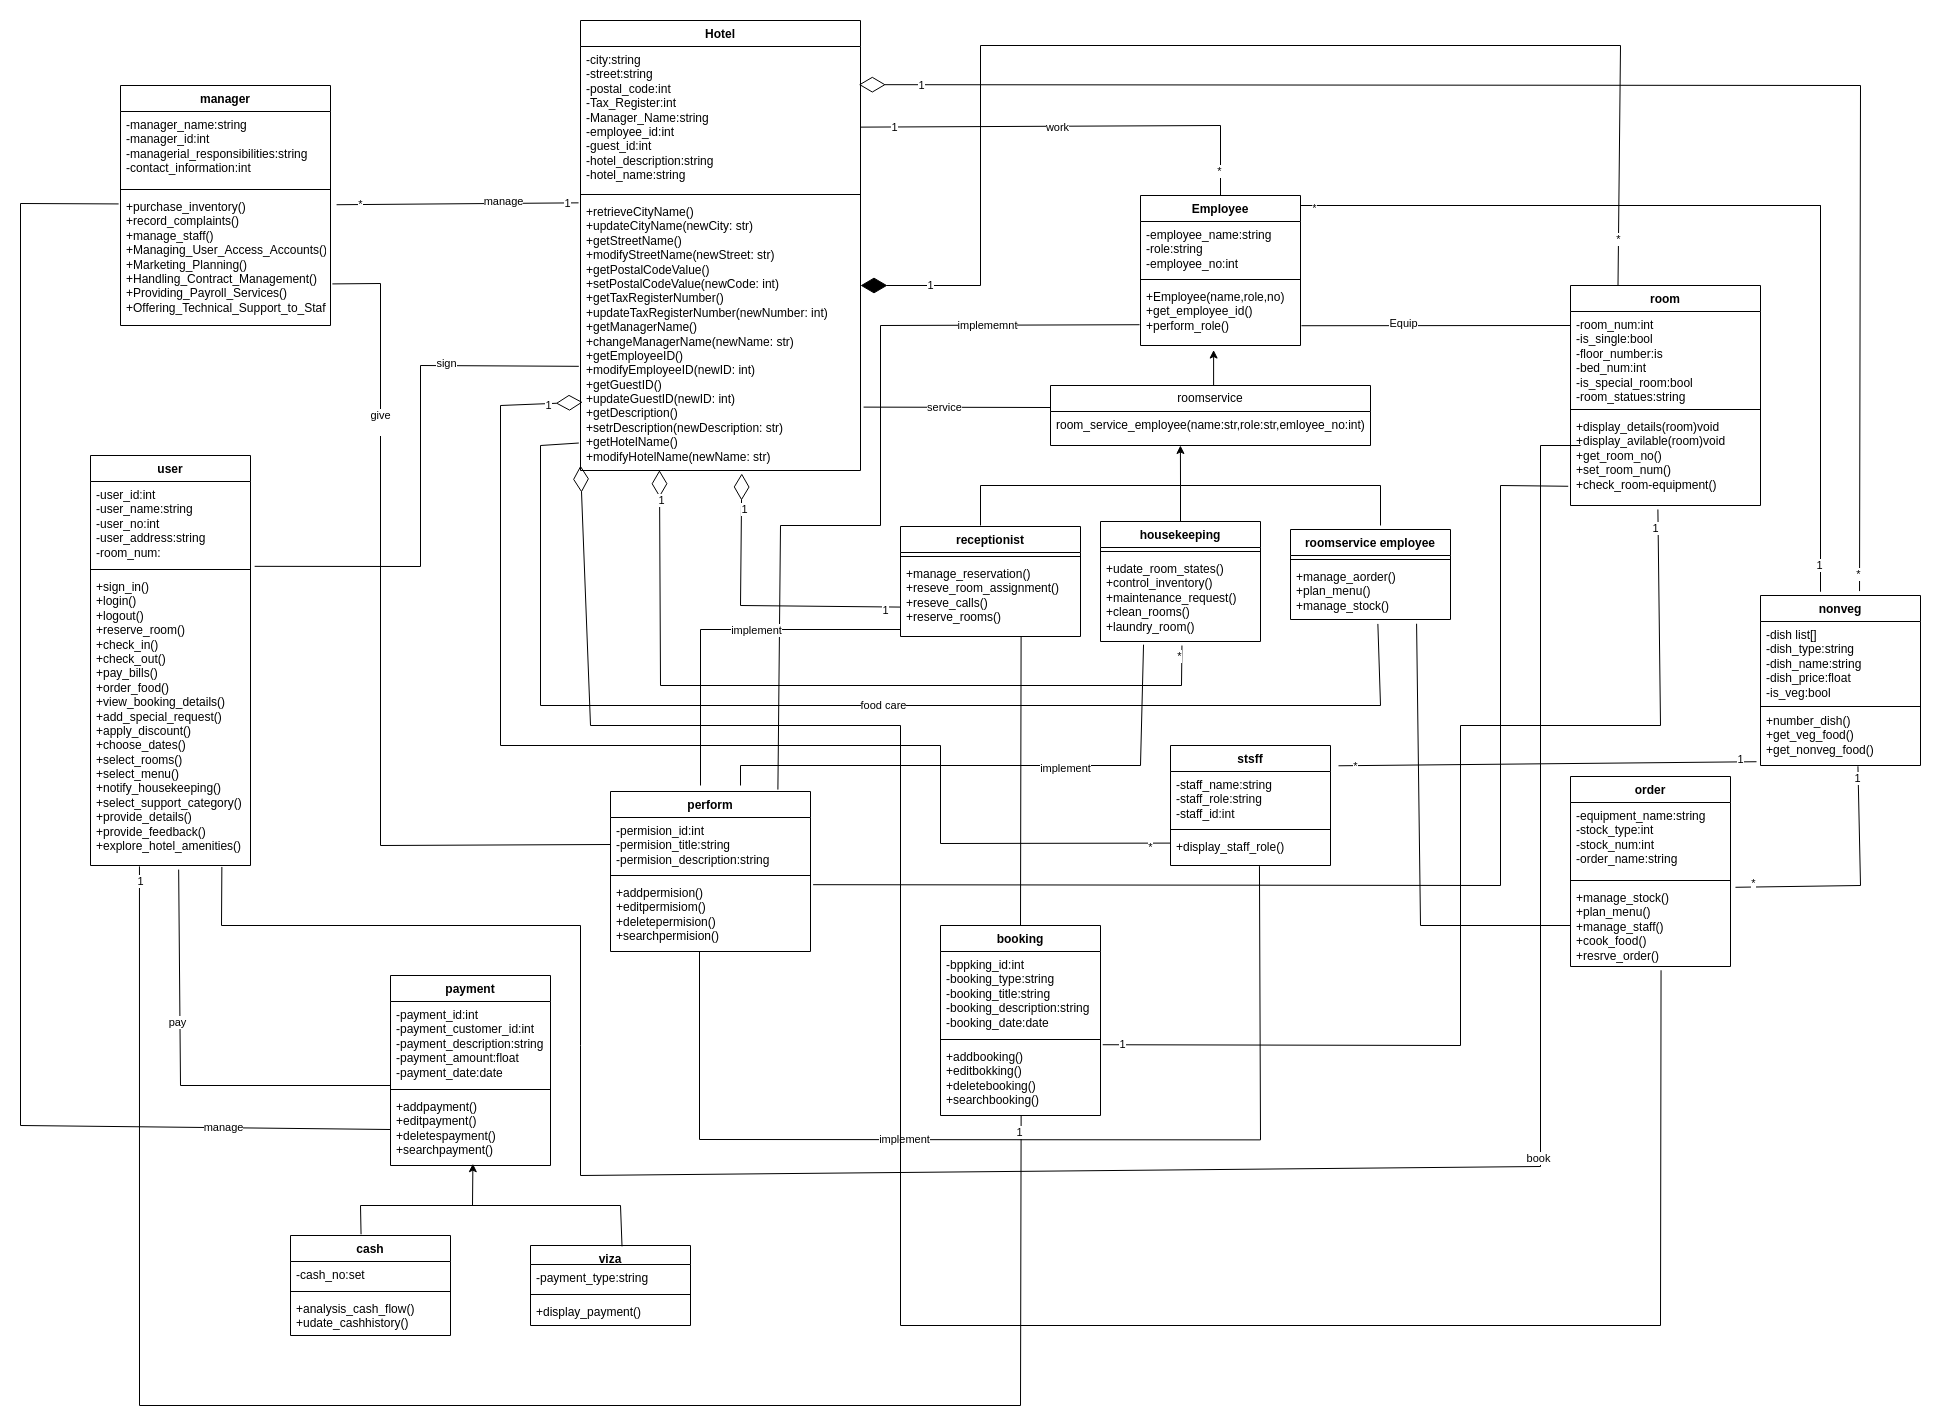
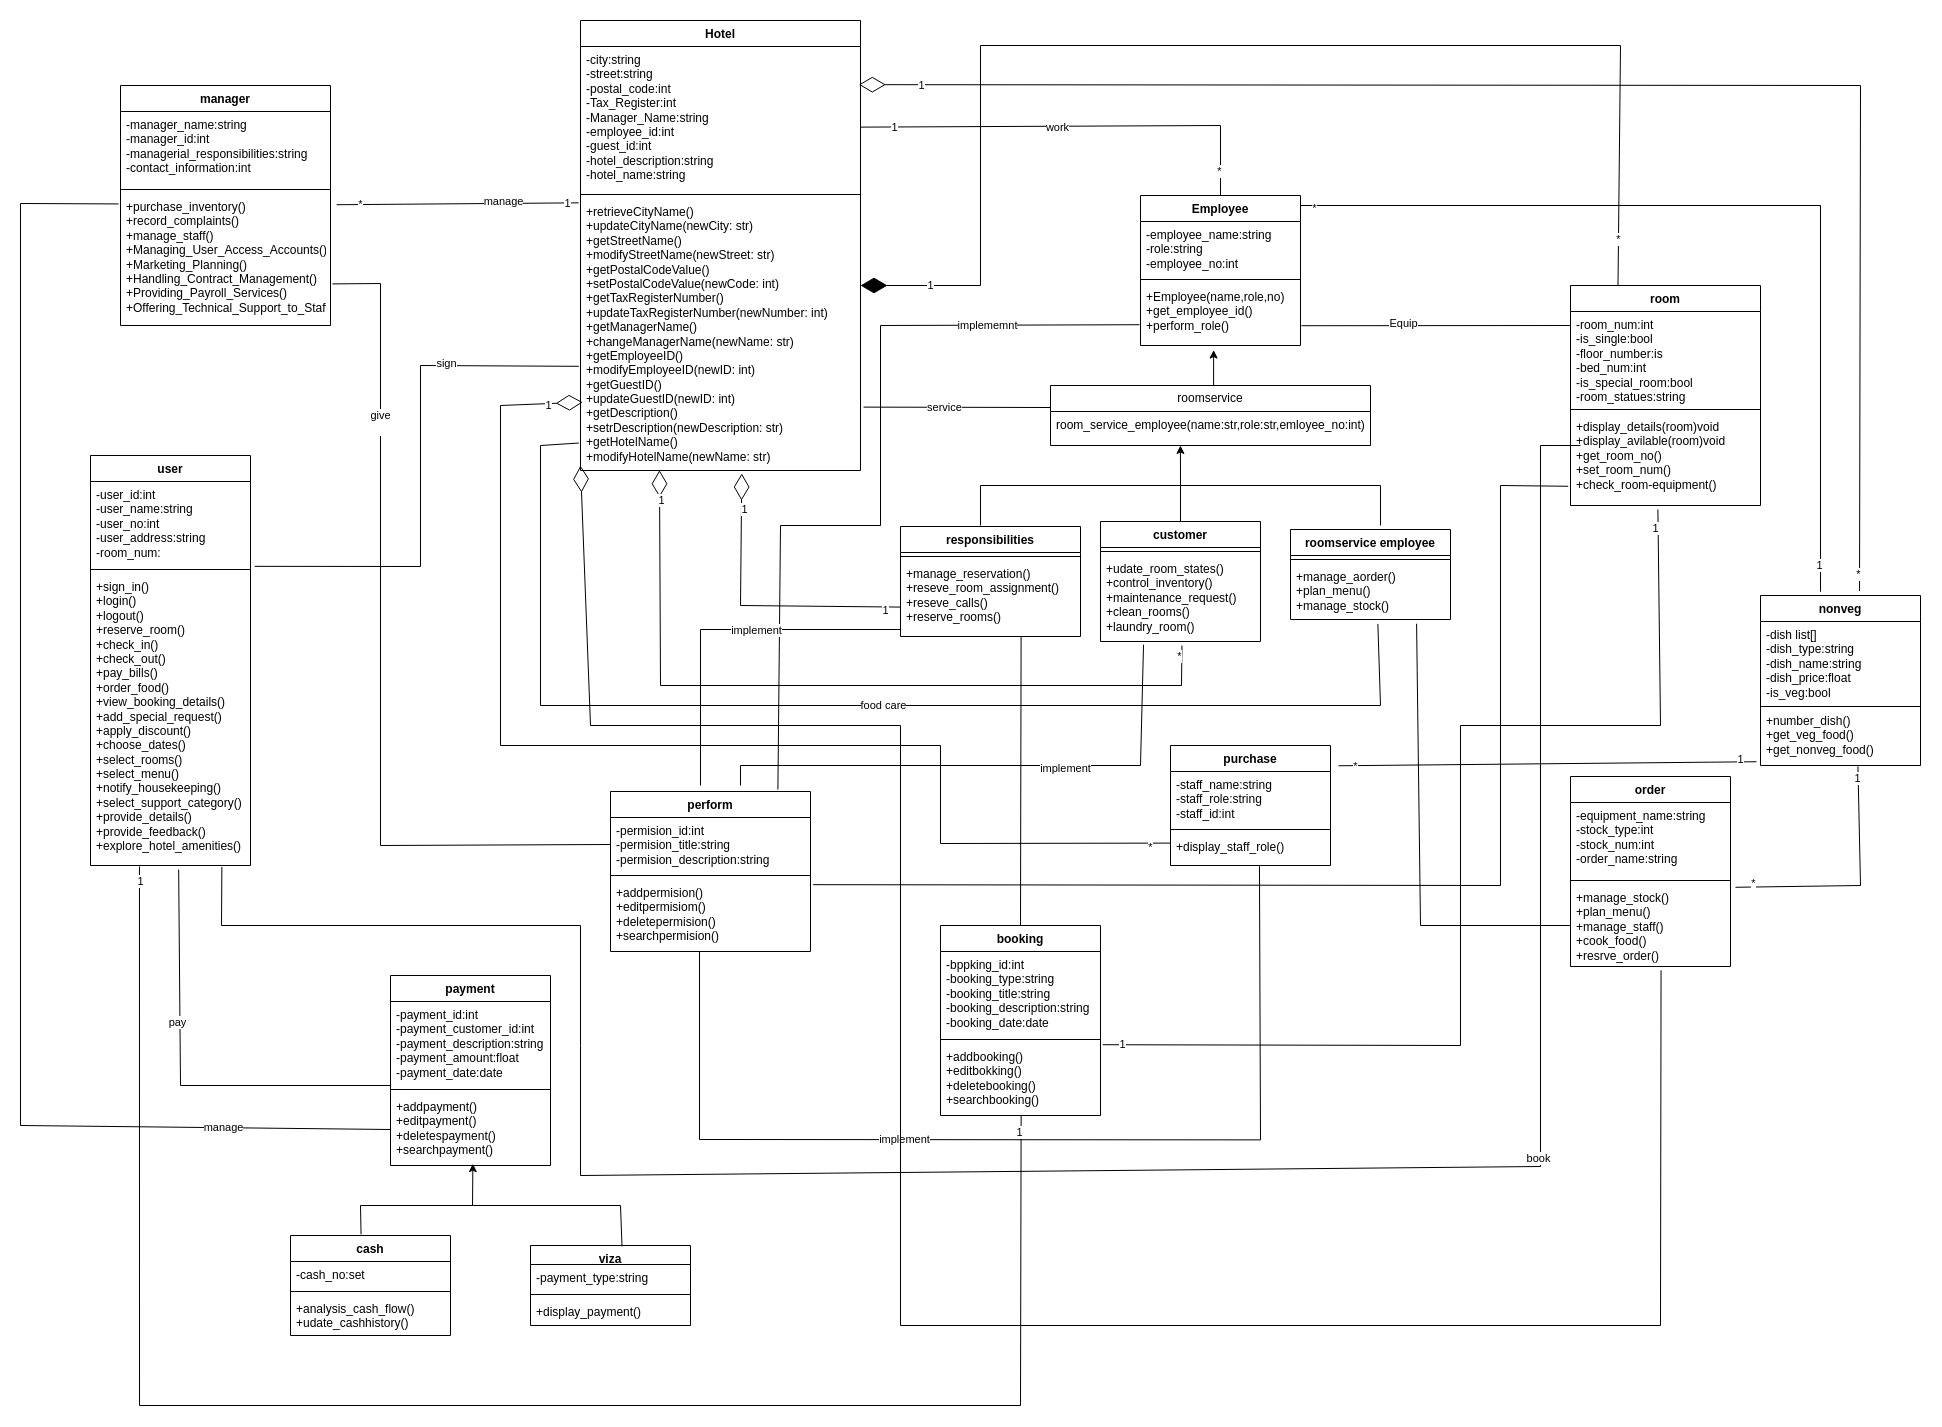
node "housekeeping": label "housekeeping" -> "customer"
node "receptionist": label "receptionist" -> "responsibilities"
node "stsff": label "stsff" -> "purchase"
